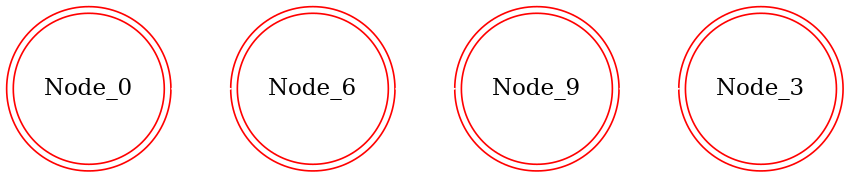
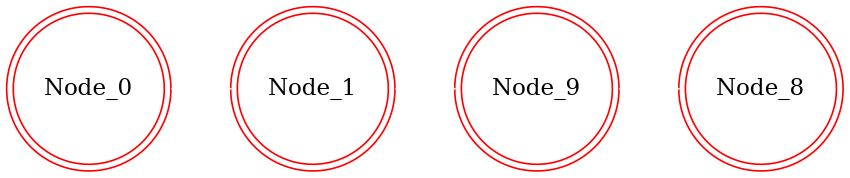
node "Node_6": label "Node_6" -> "Node_1"
node "Node_3": label "Node_3" -> "Node_8"
